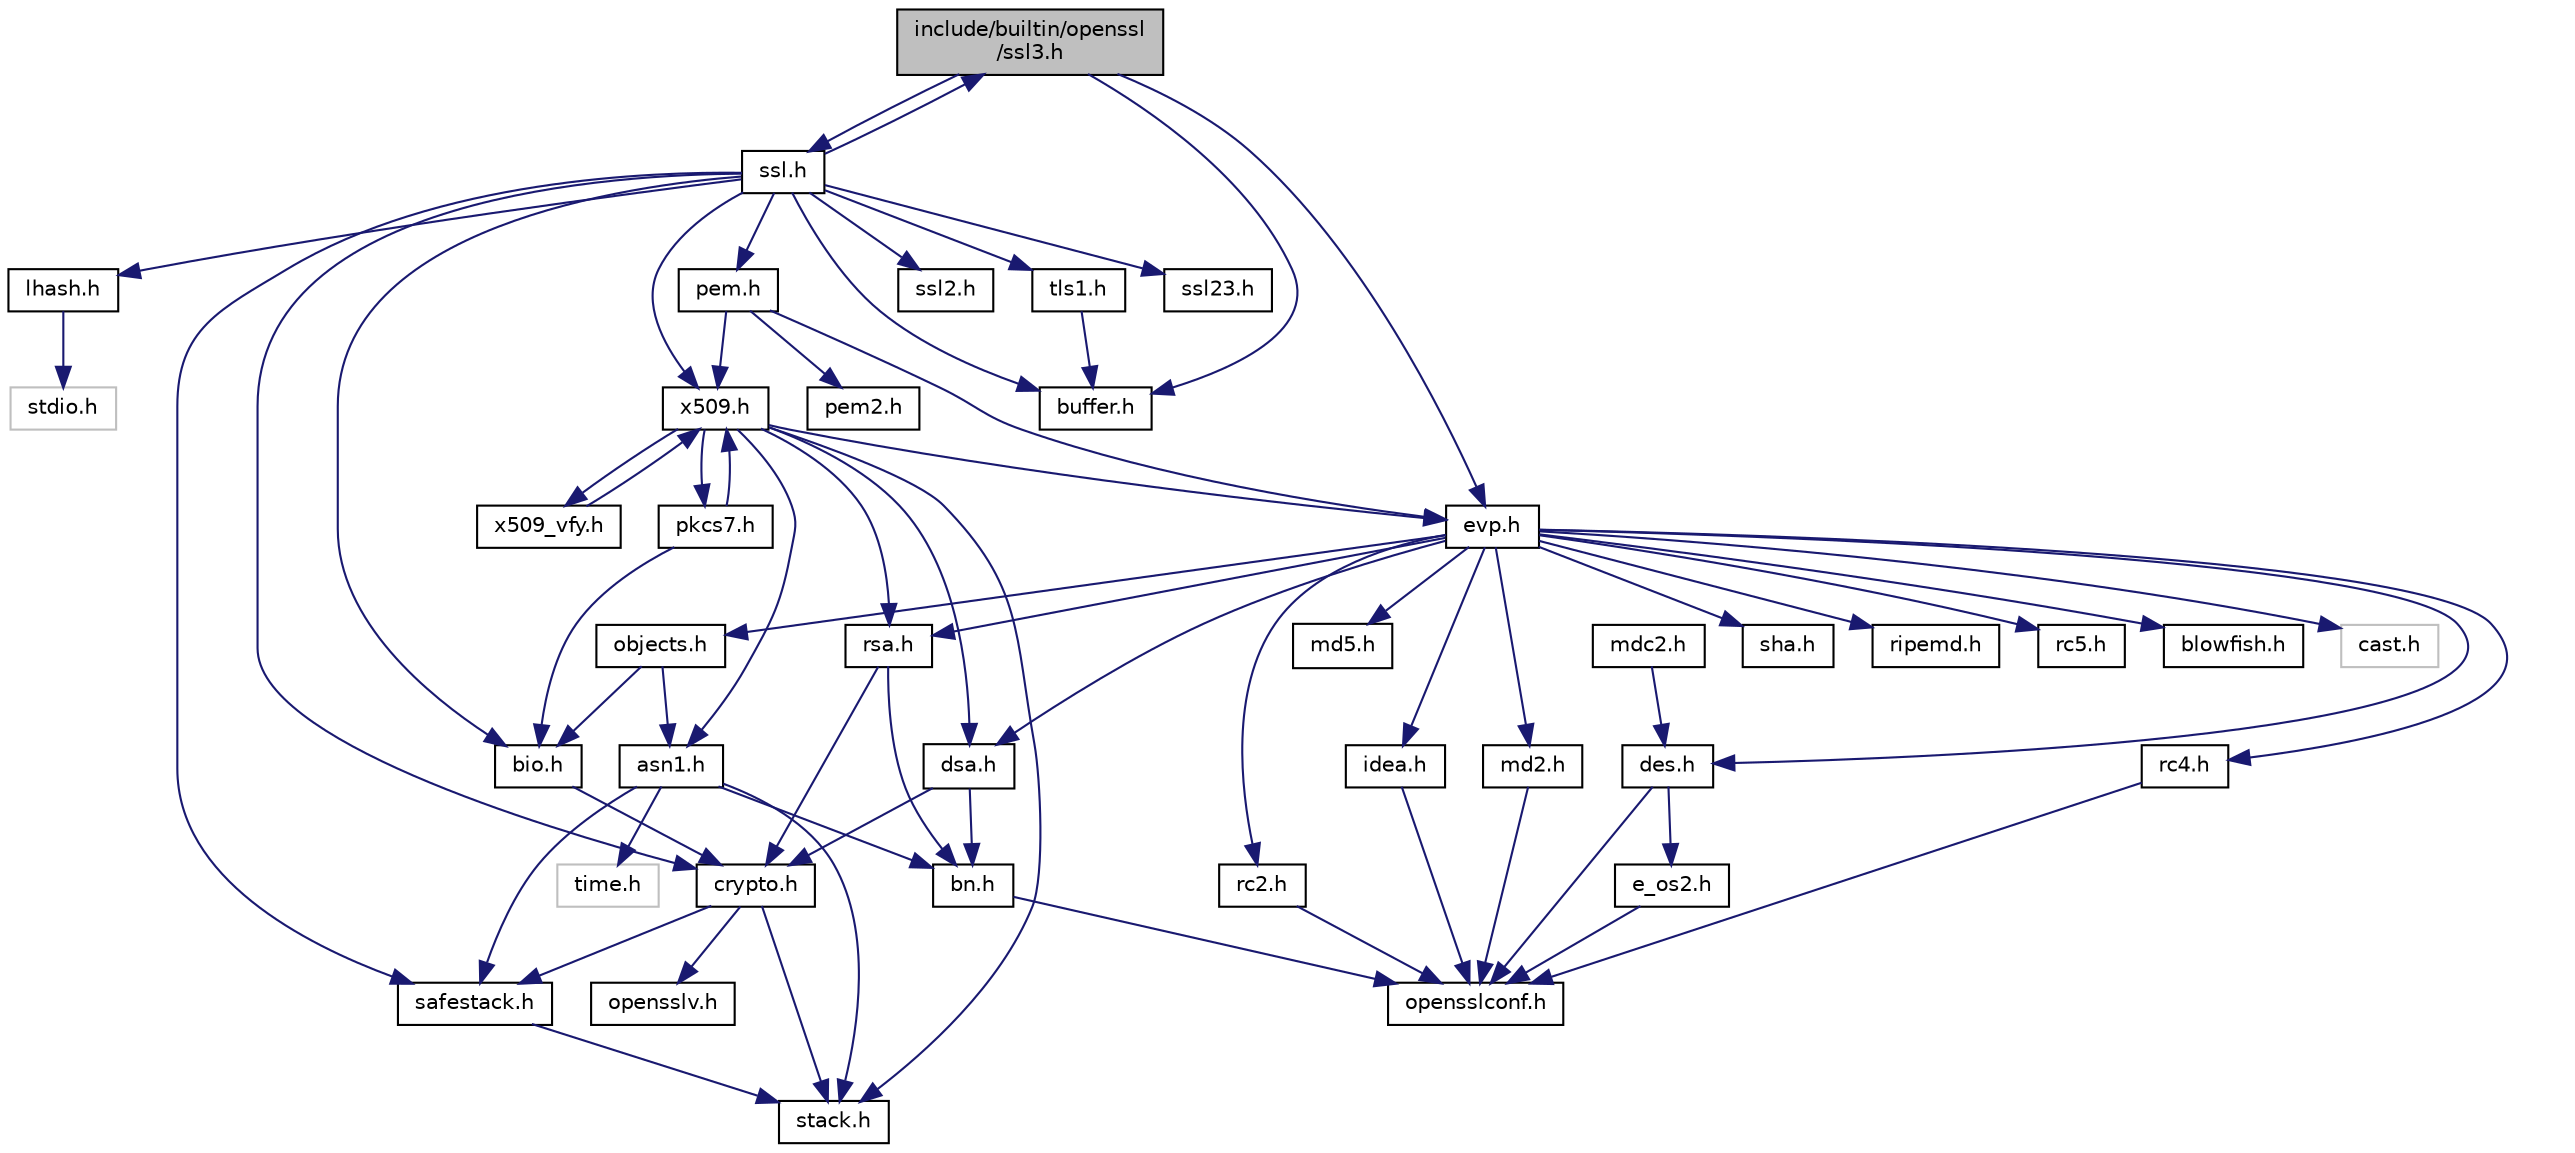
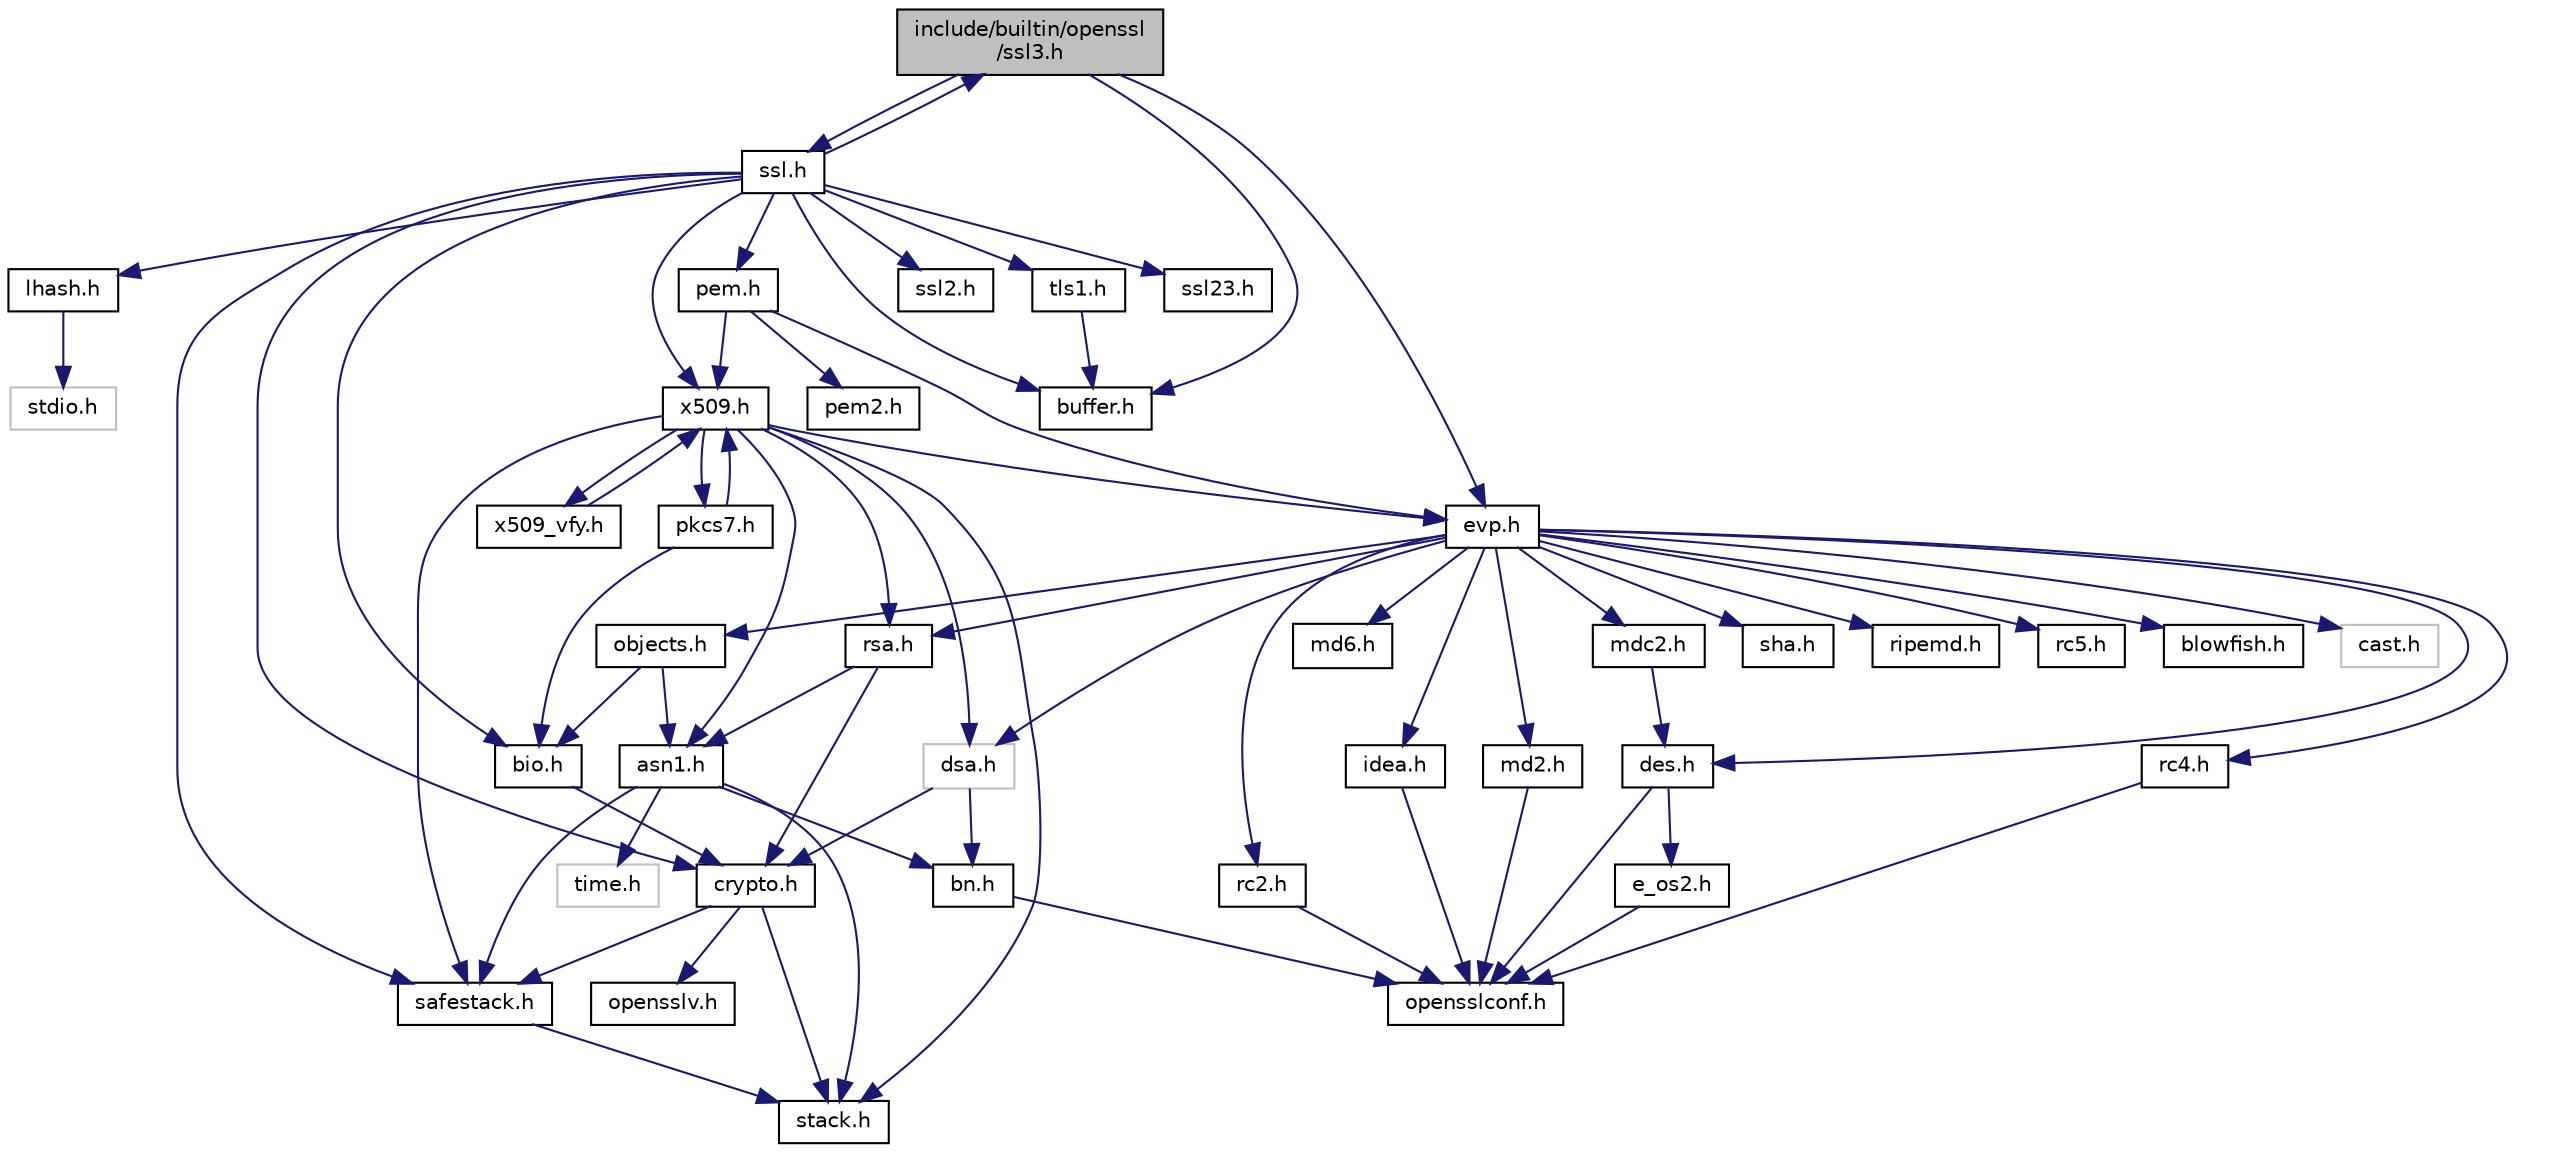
edge "evp.h" -> "mdc2.h": added
edge "x509.h" -> "safestack.h": added
node "md5.h": label "md5.h" -> "md6.h"
edge "rsa.h" -> "bn.h": now "rsa.h" -> "asn1.h"
node "dsa.h": color black -> grey75
